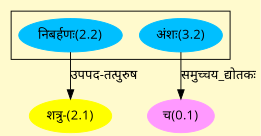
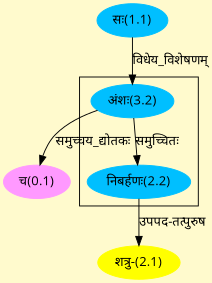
node "सः(1.1)": added
edge "अंशः(3.2)" -> "निबर्हणः(2.2)": added, label "समुच्चितः"
